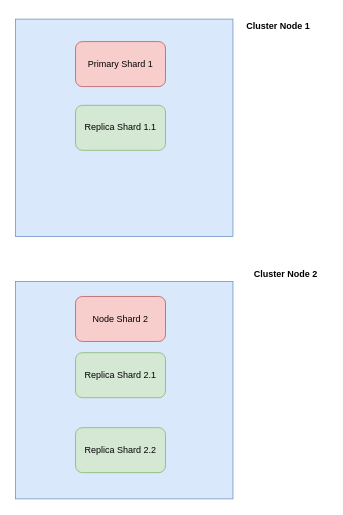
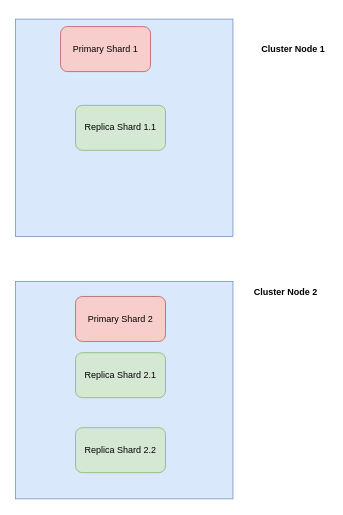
node "Cluster Node 1": moved (278, 27) -> (293, 49)
node "Primary Shard 1": moved (120, 64) -> (105, 49)
node "Cluster Node 2": moved (285, 274) -> (285, 293)
node "Node Shard 2": label "Node Shard 2" -> "Primary Shard 2"
